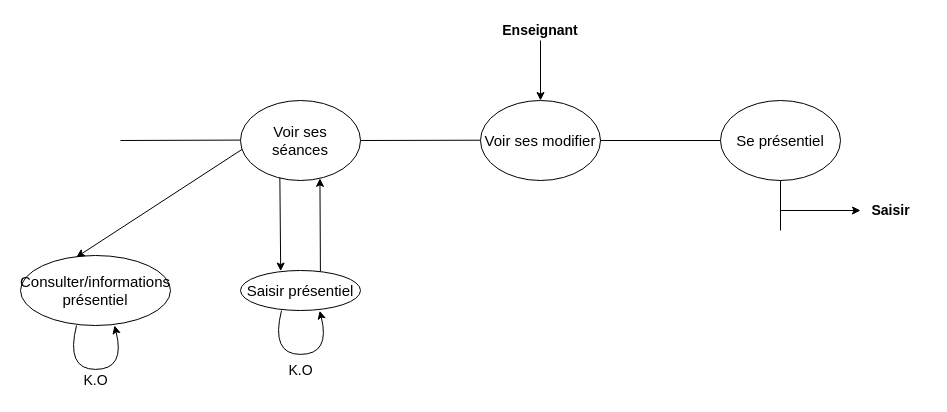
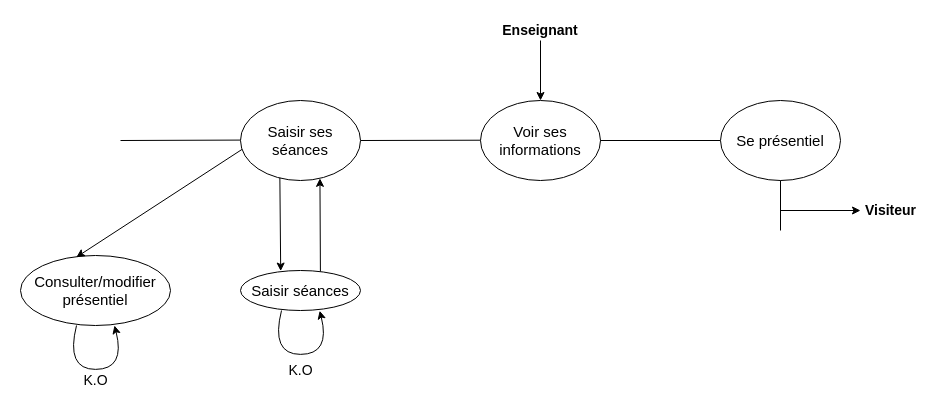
node "Voir ses séances": label "Voir ses séances" -> "Saisir ses séances"
node "Voir ses modifier": label "Voir ses modifier" -> "Voir ses informations"
node "Saisir": label "Saisir" -> "Visiteur"
node "Consulter/informations présentiel": label "Consulter/informations présentiel" -> "Consulter/modifier présentiel"
node "Saisir présentiel": label "Saisir présentiel" -> "Saisir séances"
